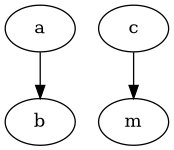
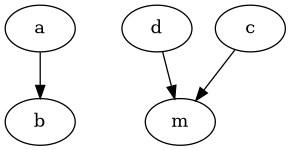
node "d": added
